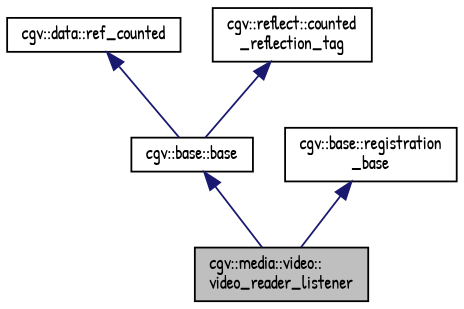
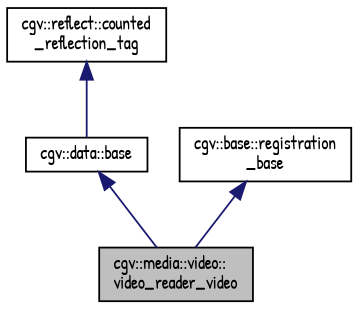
node "cgv::data::ref_counted": removed
node "cgv::base::base": label "cgv::base::base" -> "cgv::data::base"
node "cgv::media::video:: video_reader_listener": label "cgv::media::video:: video_reader_listener" -> "cgv::media::video:: video_reader_video"
